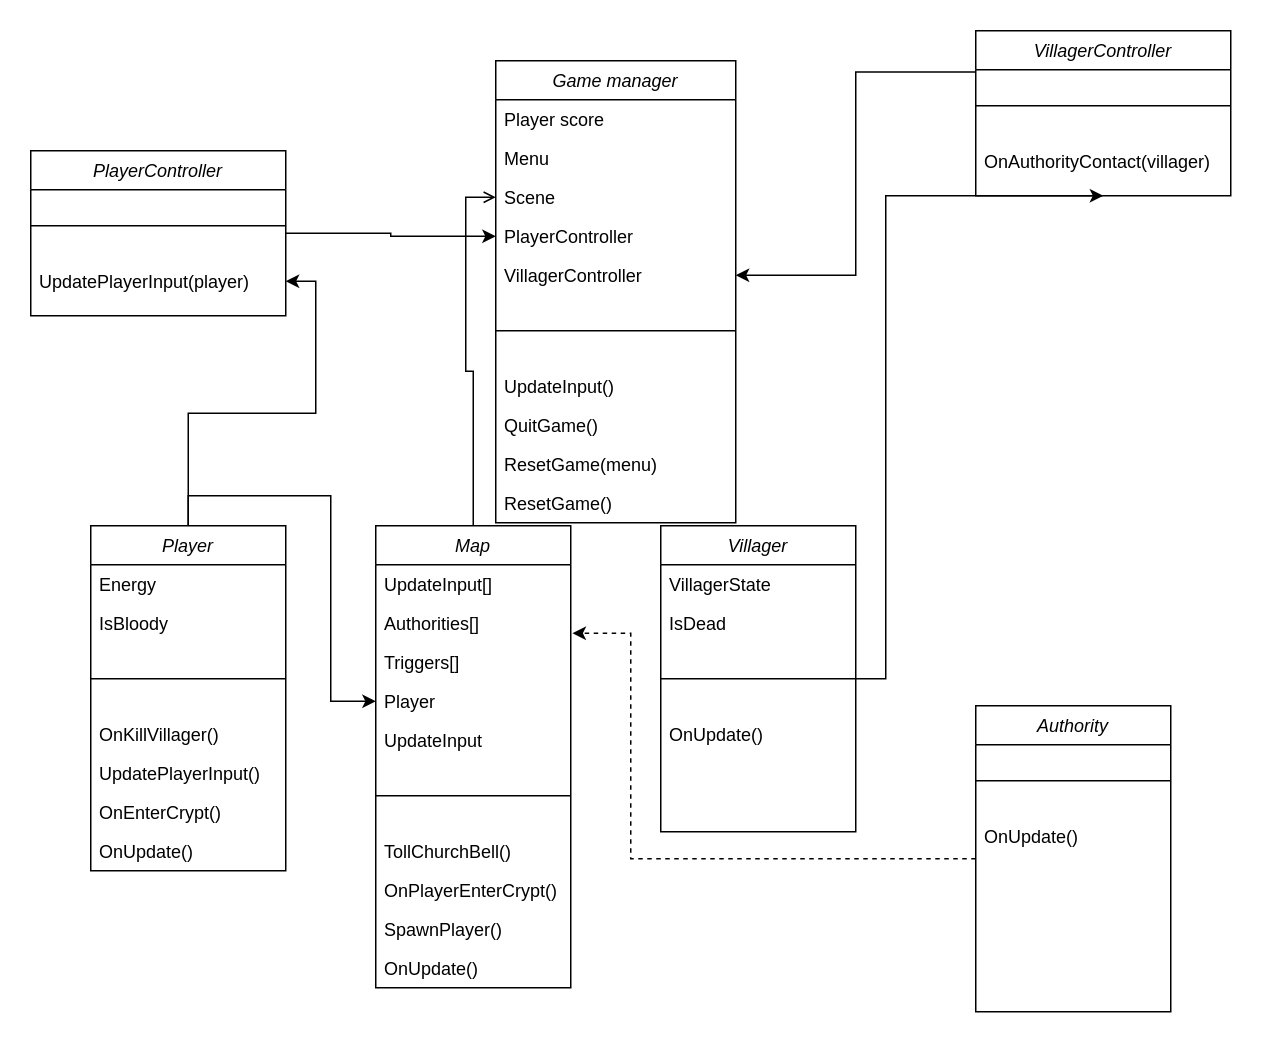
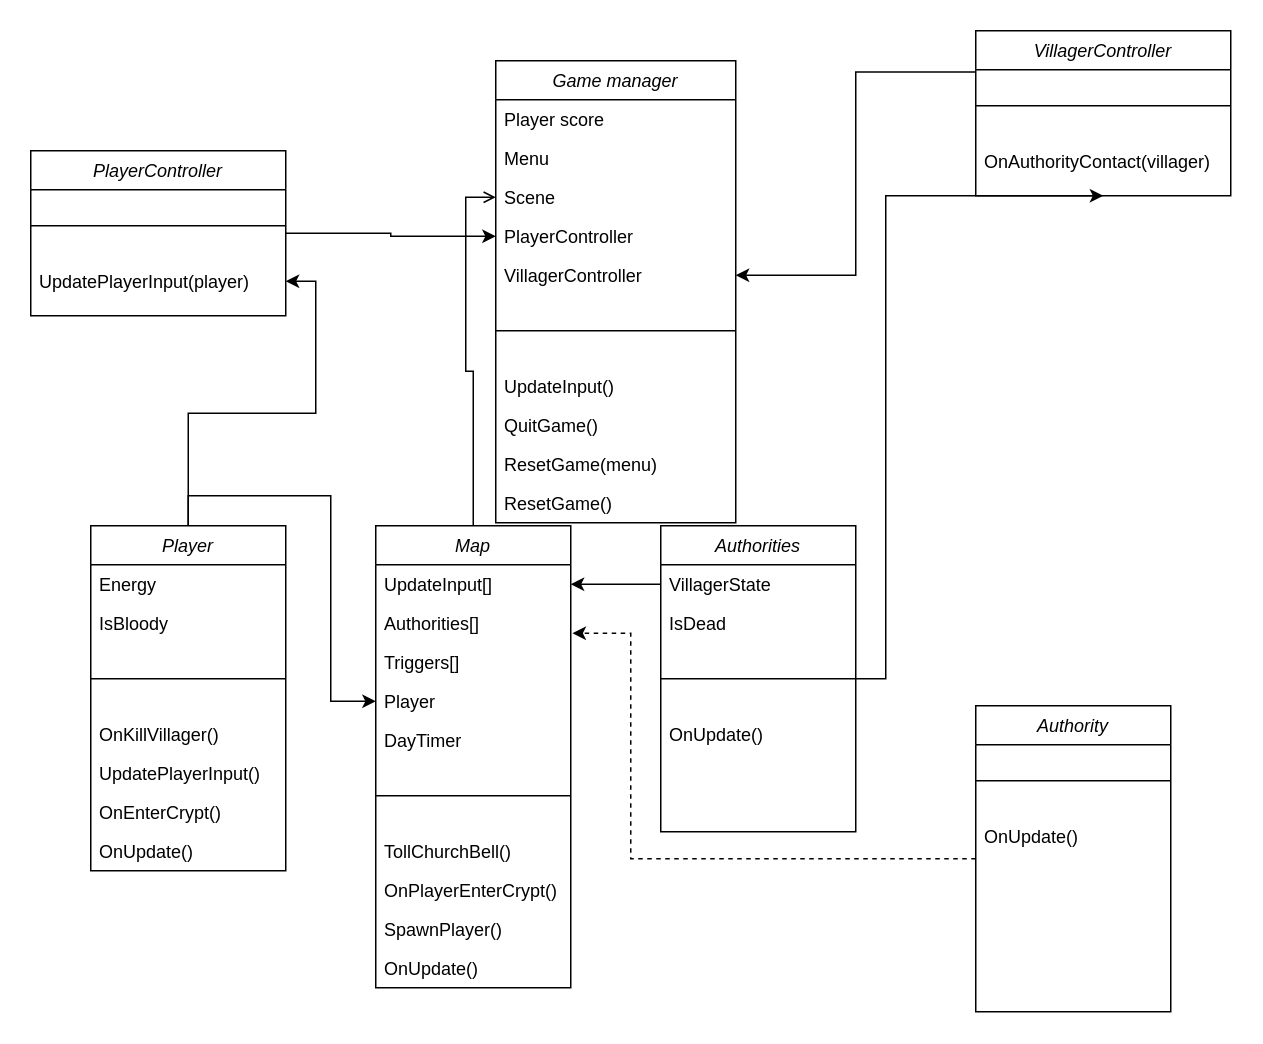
node "Villager": label "Villager" -> "Authorities"
edge "VillagerState" -> "UpdateInput[]": added
node "UpdateInput": label "UpdateInput" -> "DayTimer"
